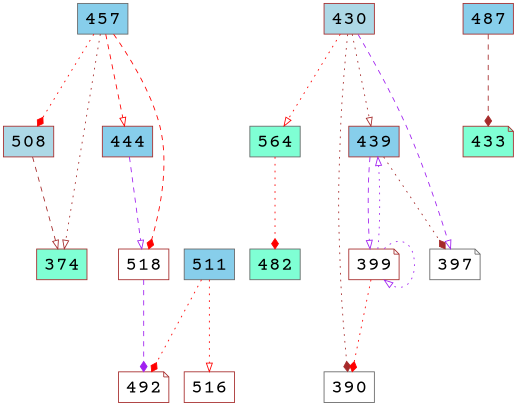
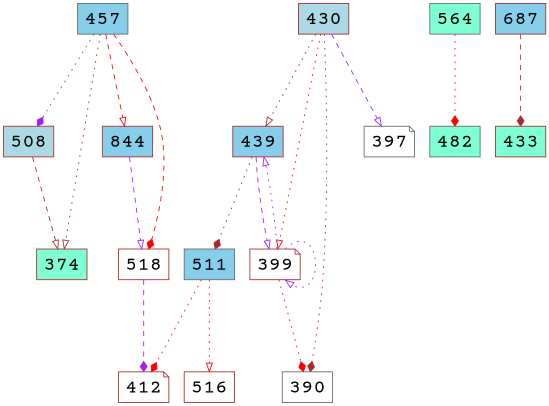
node "487": label "487" -> "687"
edge "457" -> "508": color red -> purple
edge "430" -> "564": now "430" -> "399"
node "444": label "444" -> "844"
node "433": shape note -> box
edge "439" -> "397": now "439" -> "511"
node "492": label "492" -> "412"
